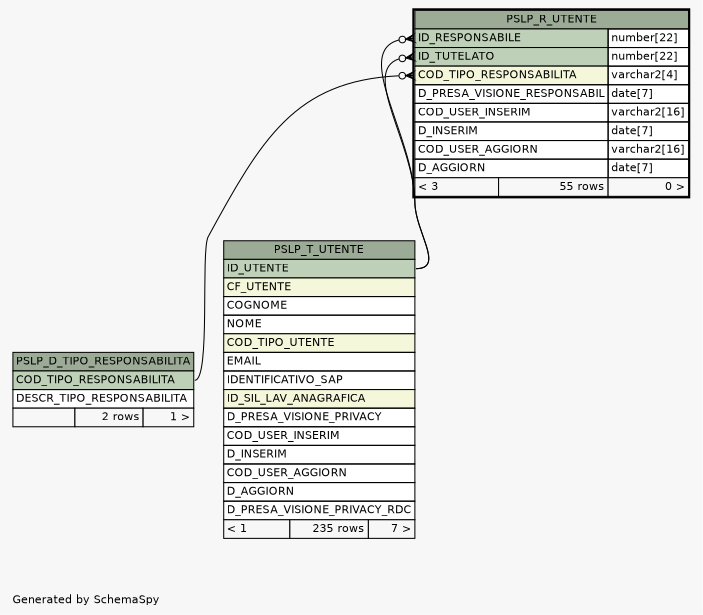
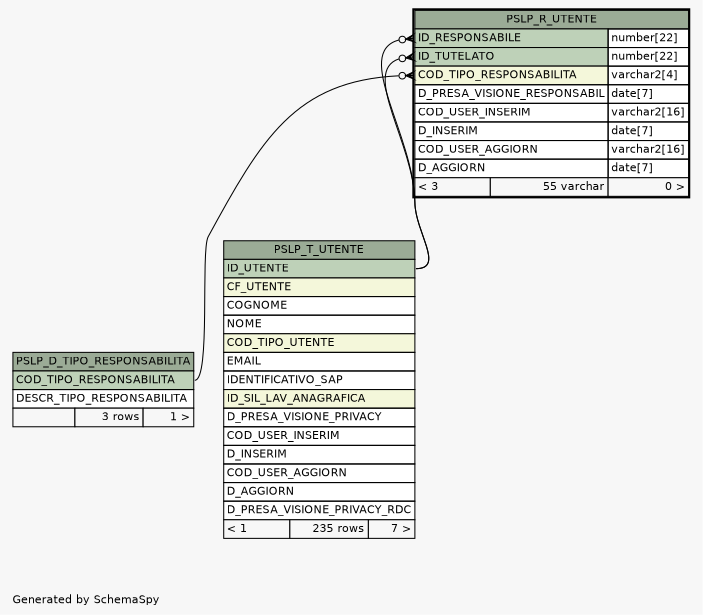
node "PSLP_R_UTENTE": text "55 rows" -> "55 varchar"
node "PSLP_D_TIPO_RESPONSABILITA": text "2 rows" -> "3 rows"
